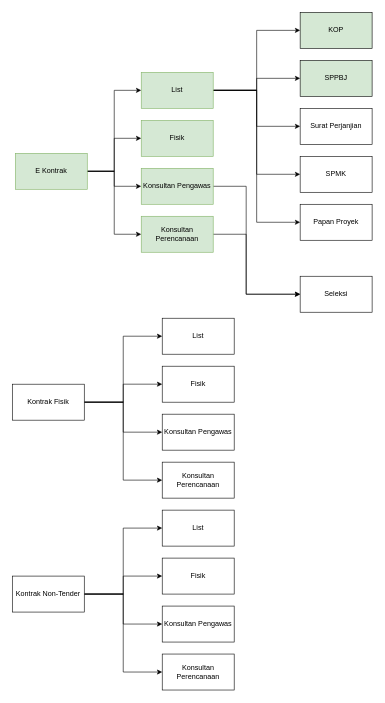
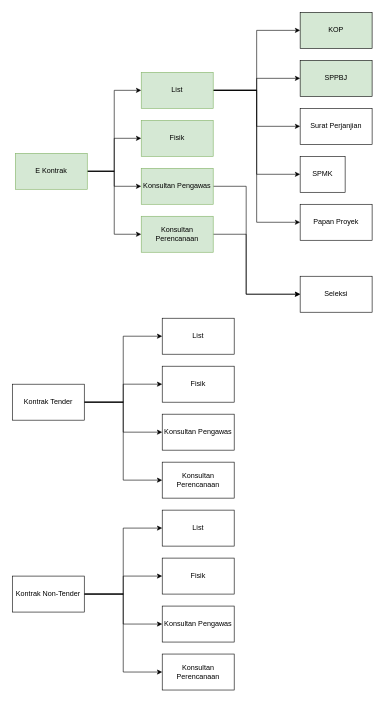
node "SPMK": size 72x36 -> 45x36
node "Kontrak Fisik": label "Kontrak Fisik" -> "Kontrak Tender"
